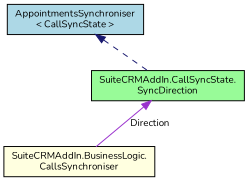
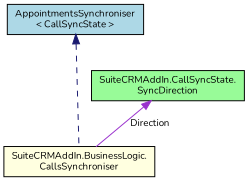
edge "SuiteCRMAddIn.CallSyncState. SyncDirection" -> "AppointmentsSynchroniser < CallSyncState >": now "SuiteCRMAddIn.BusinessLogic. CallsSynchroniser" -> "AppointmentsSynchroniser < CallSyncState >"
